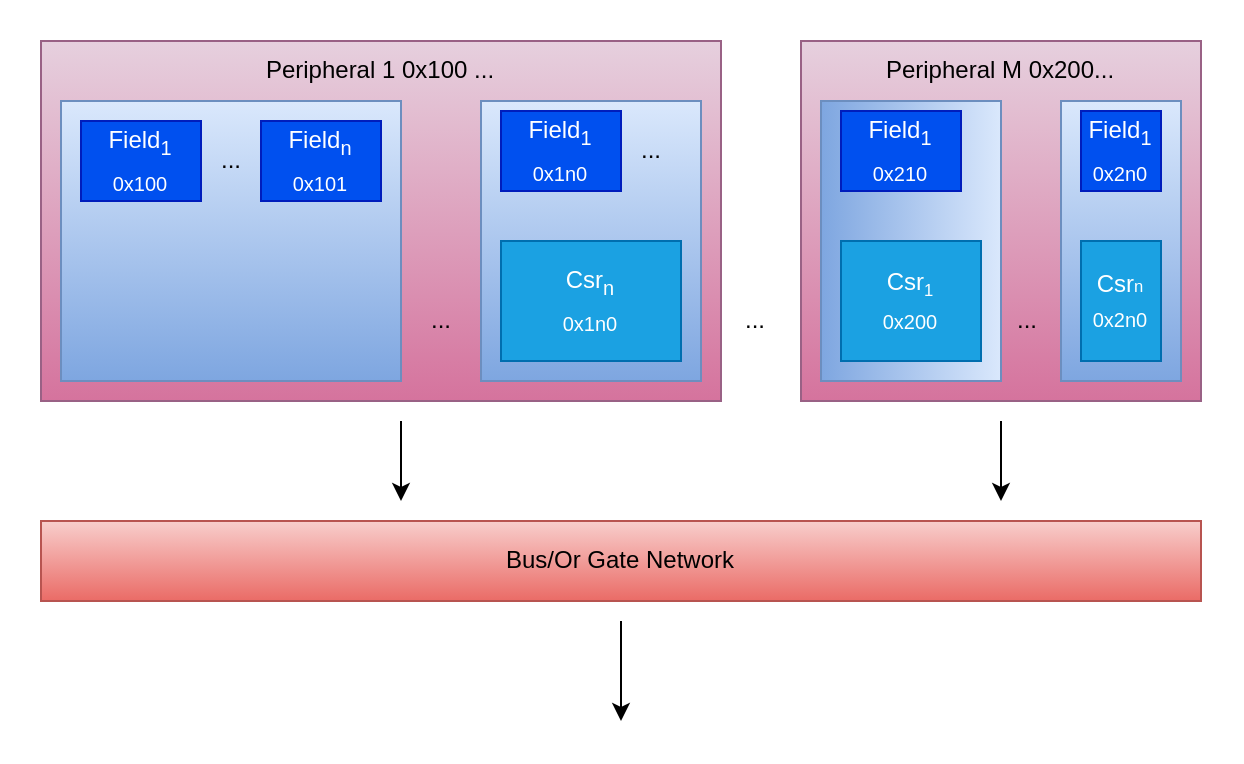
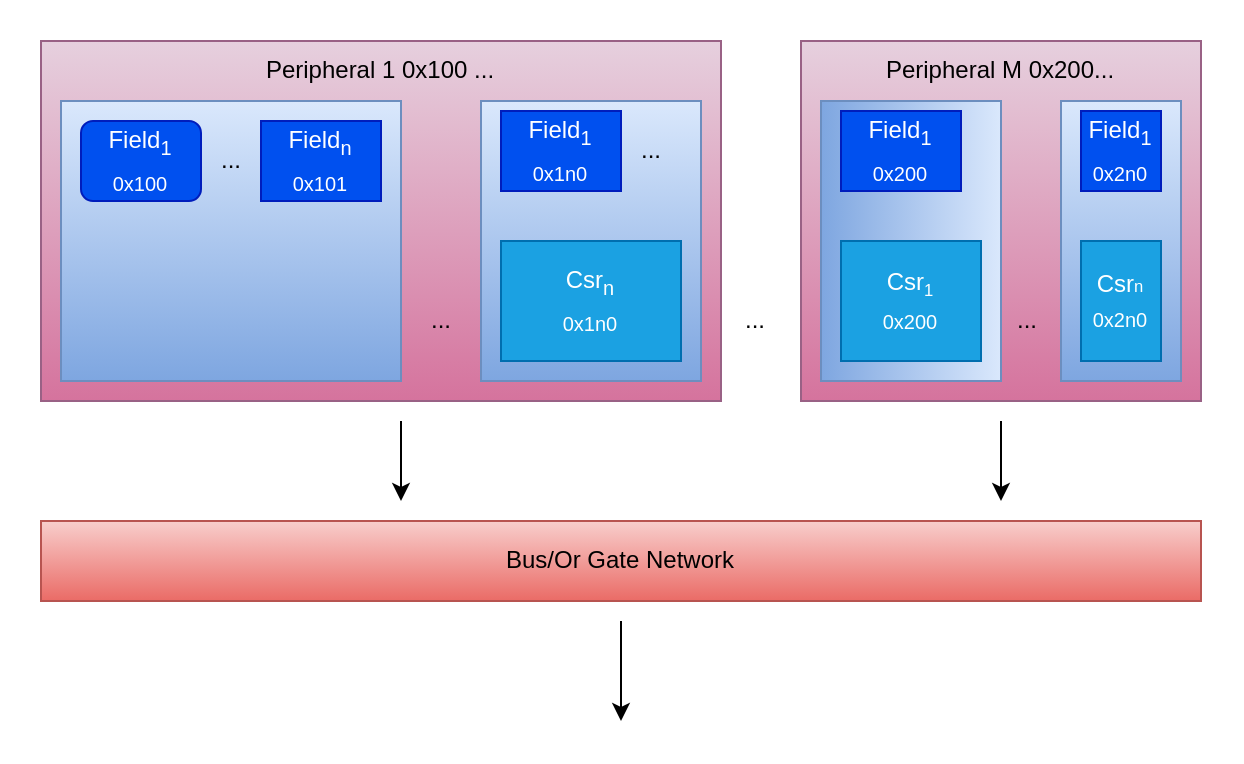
node "Field1 0x210": label "Field1 0x210" -> "Field1 0x200"
node "Field1 0x100": shape rectangle -> rounded rectangle
